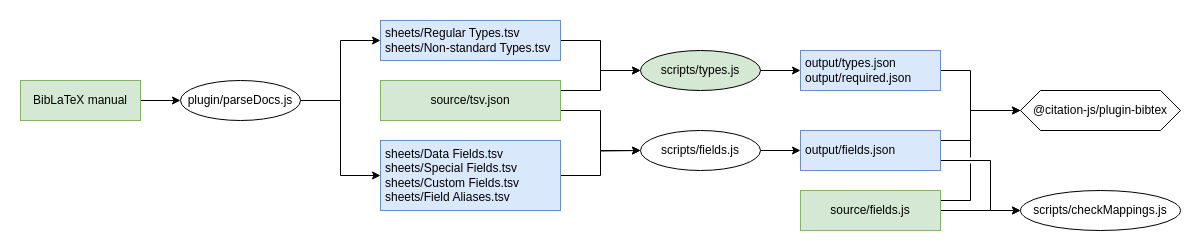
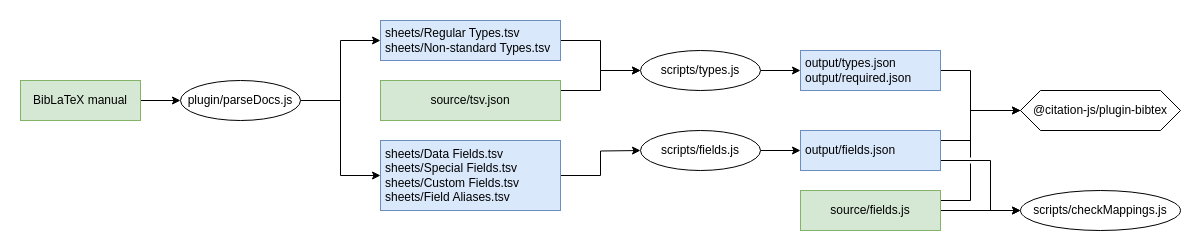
node "scripts/types.js": fillcolor #d5e8d4 -> #ffffff
edge "source/tsv.json" -> "scripts/fields.js": removed
